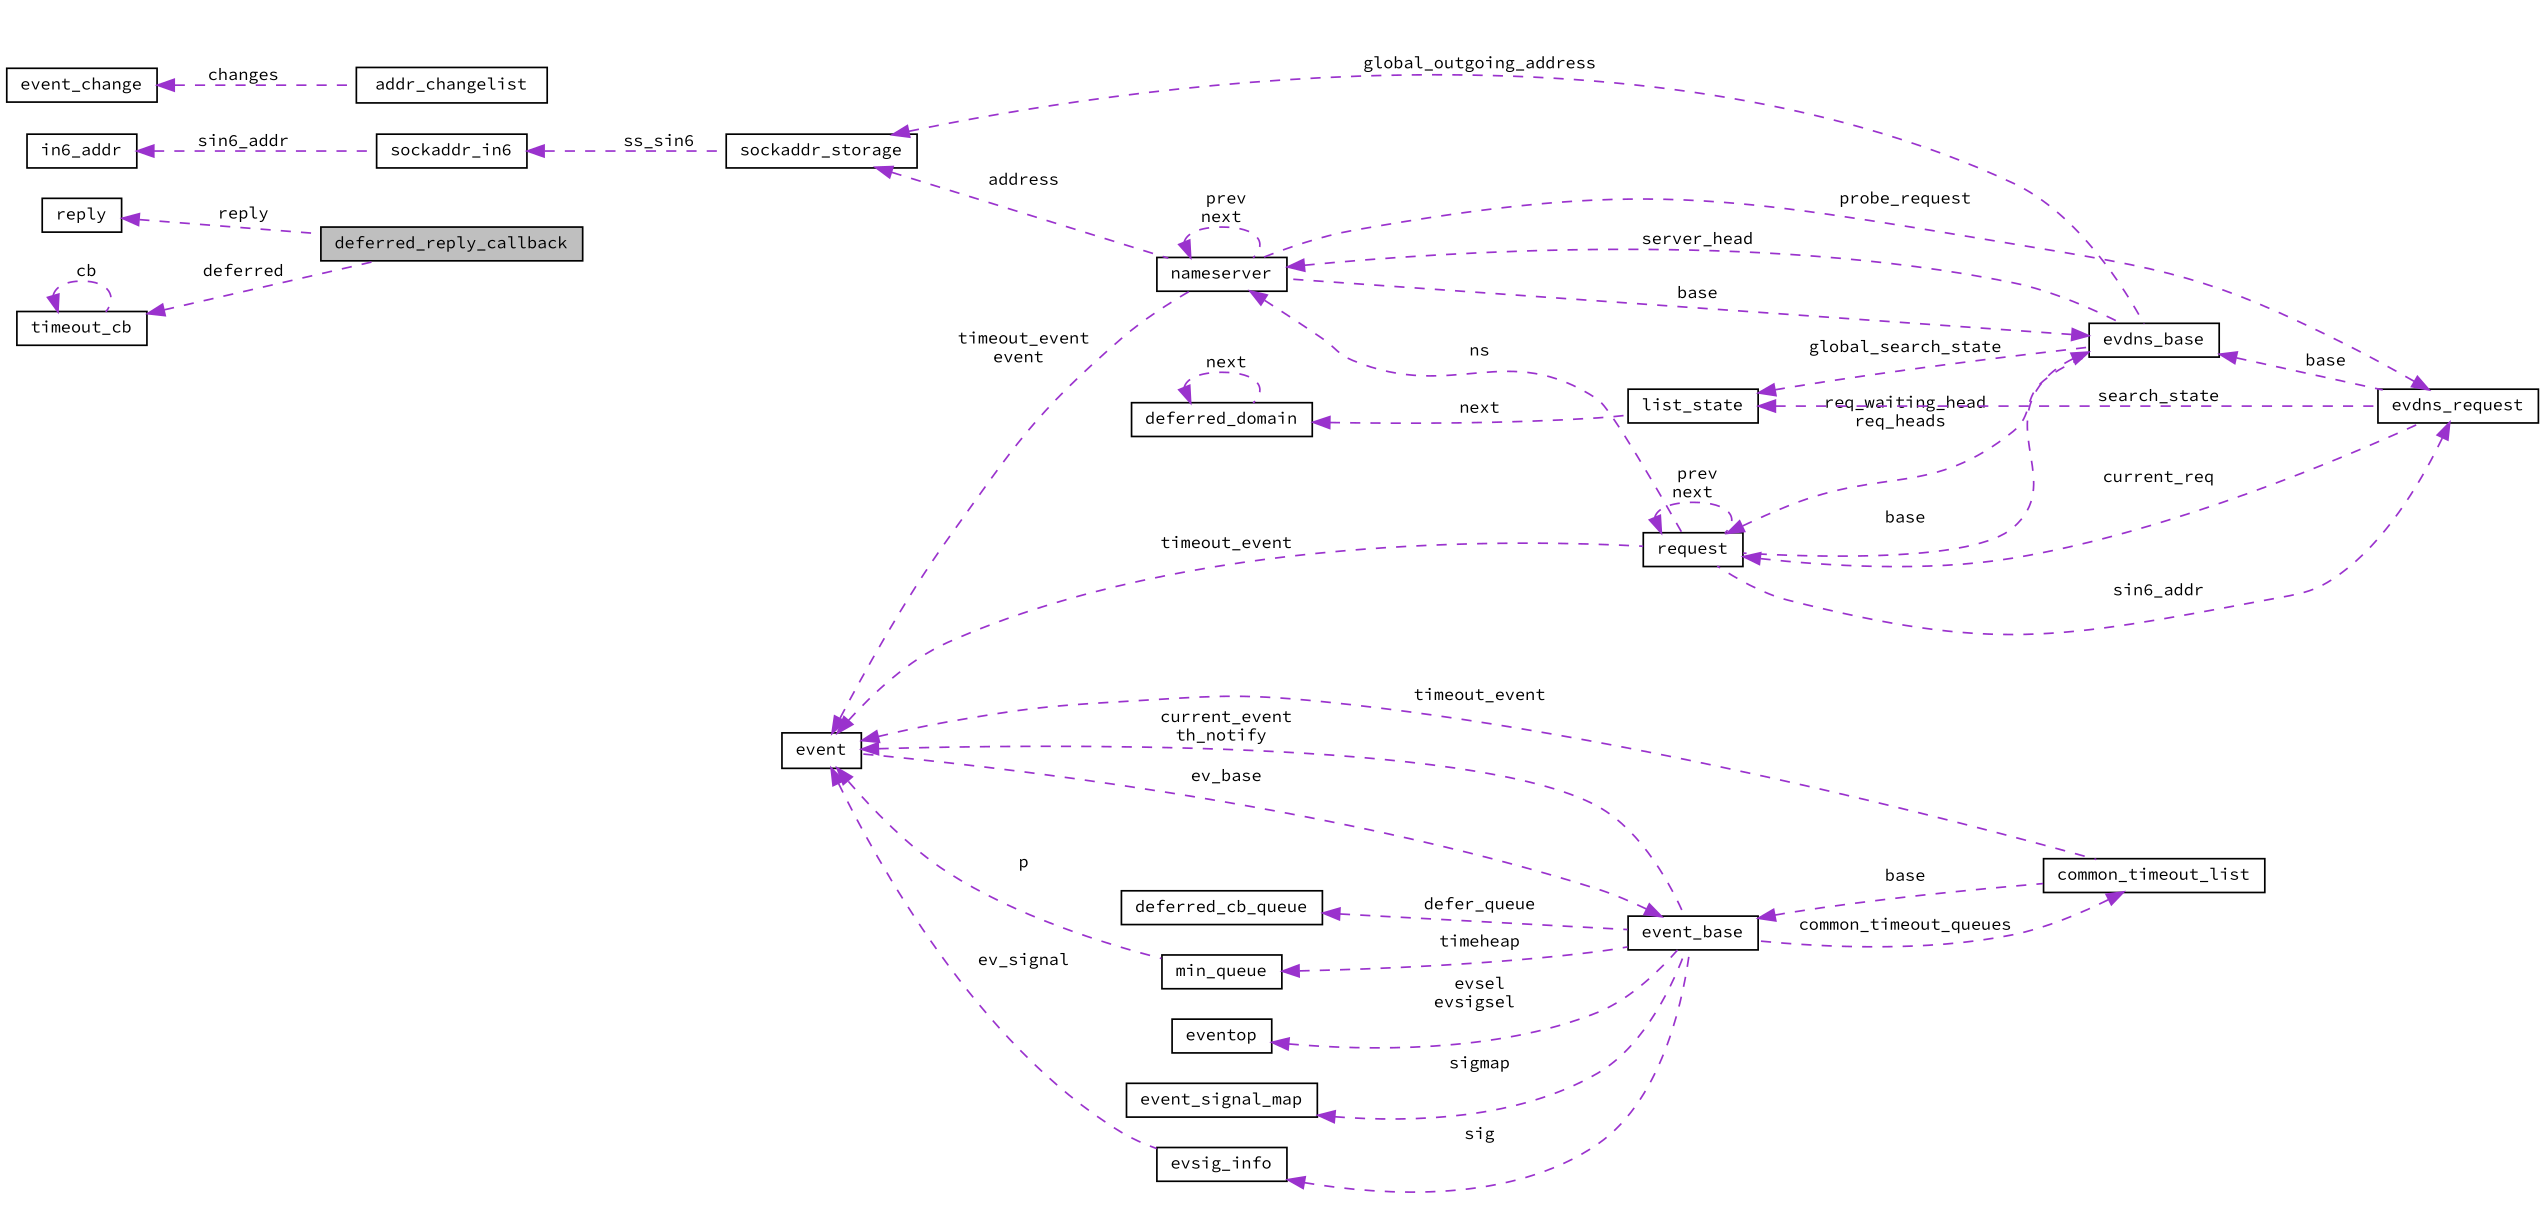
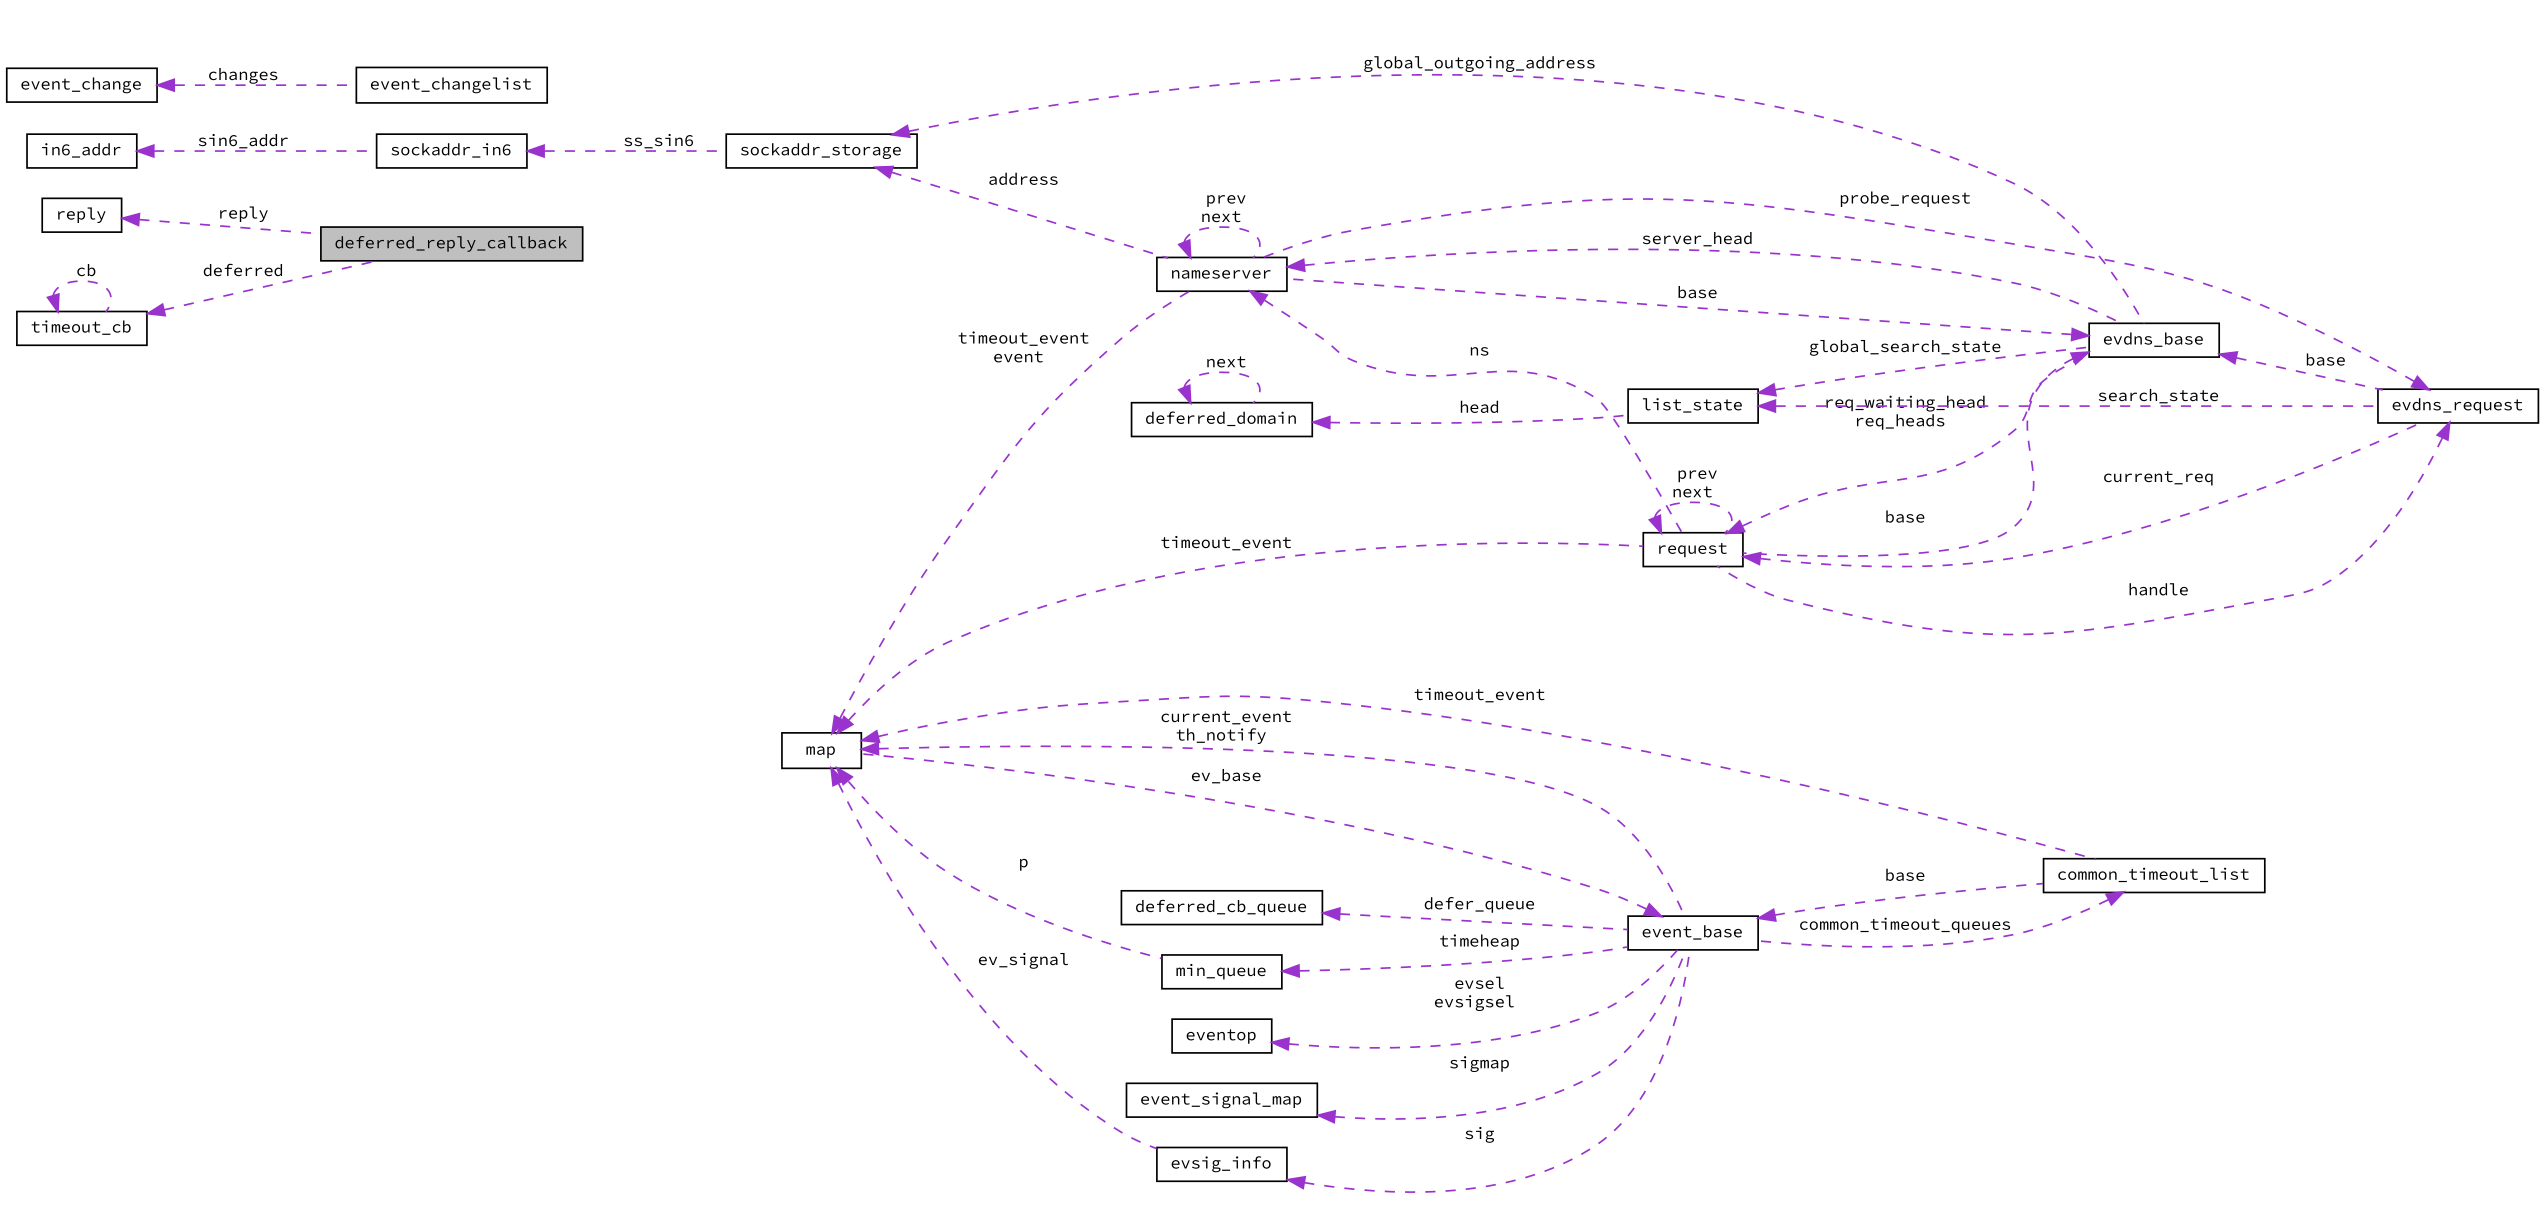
node "addr_changelist": label "addr_changelist" -> "event_changelist"
edge "list_state" -> "deferred_domain": label " next" -> " head"
edge "request" -> "evdns_request": label " sin6_addr" -> " handle"
node "event": label "event" -> "map"
